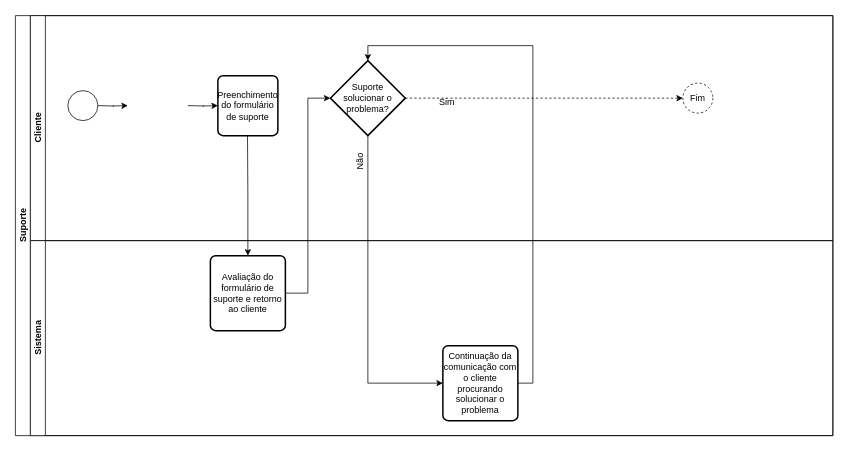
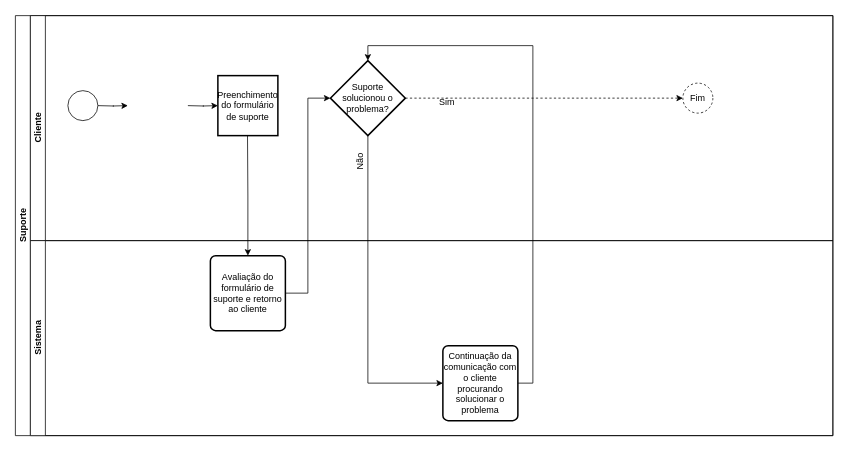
node "Suporte solucionar o problema?": label "Suporte solucionar o problema?" -> "Suporte solucionou o problema?"
node "Preenchimento do formulário de suporte": shape rounded rectangle -> rectangle
